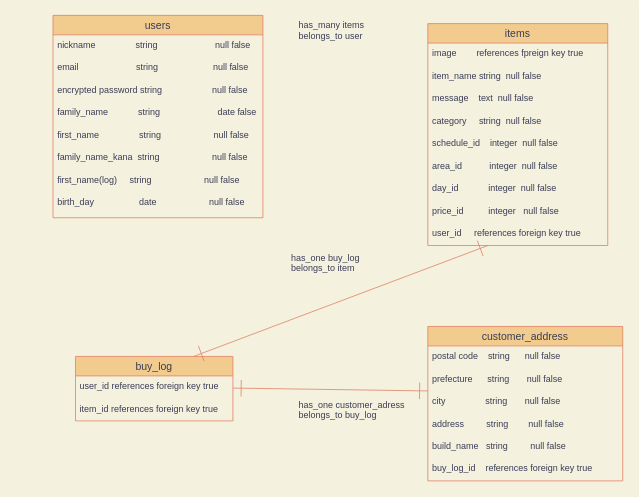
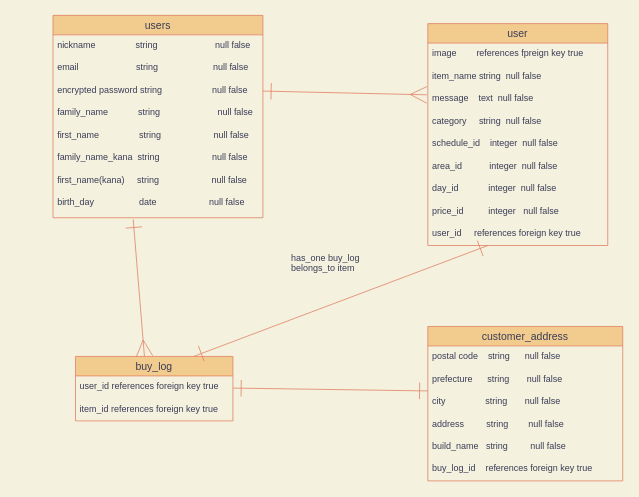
node "has_many items belongs_to user": removed
node "items": label "items" -> "user"
edge "encrypted password string null false" -- "message text null false": added
node "family_name string date false": label "family_name string date false" -> "family_name string null false"
node "first_name(log) string null false": label "first_name(log) string null false" -> "first_name(kana) string null false"
edge "birth_day date null false" -- "buy_log": added
node "has_one customer_adress belongs_to buy_log": removed
